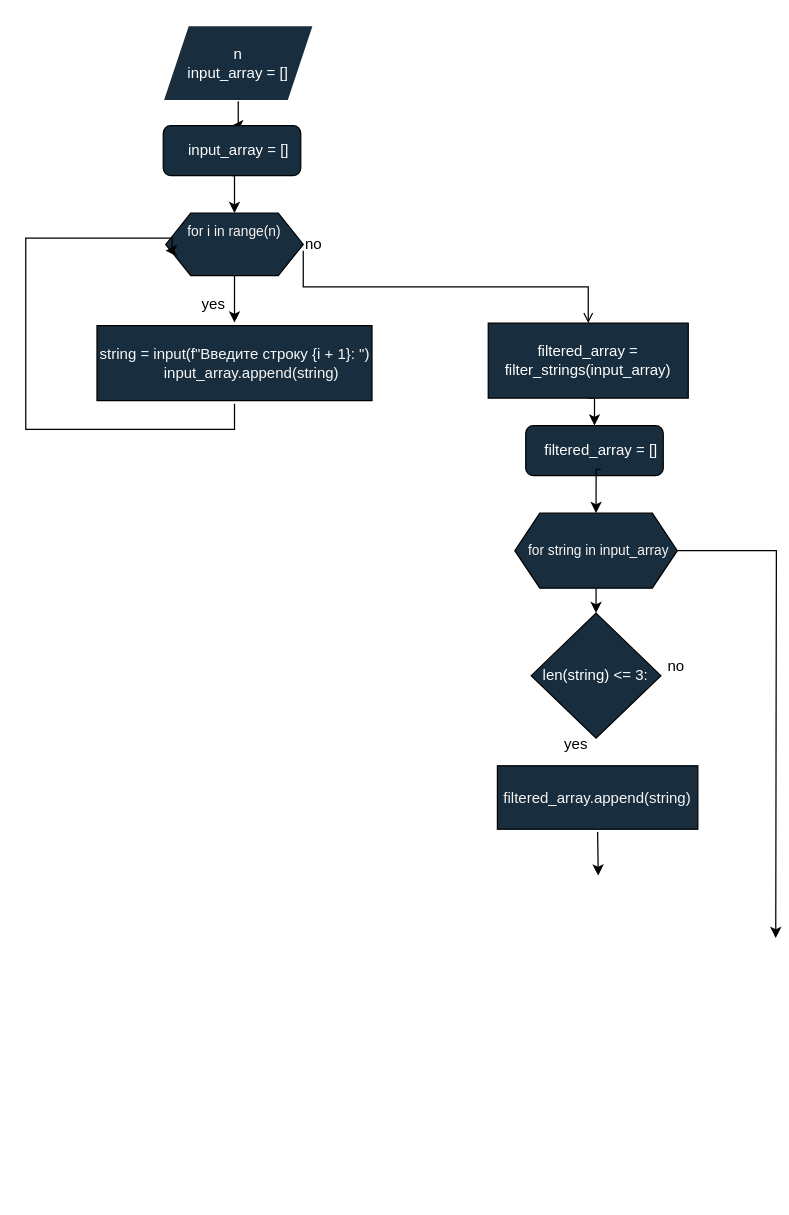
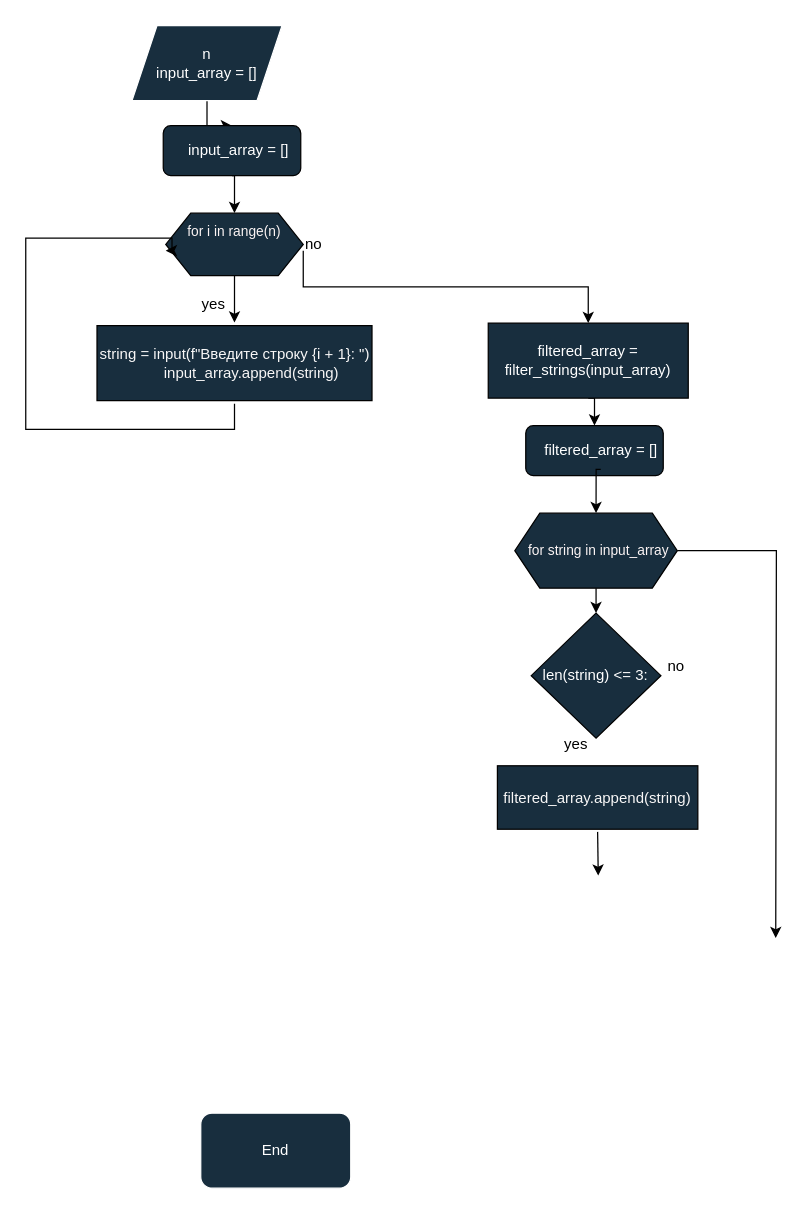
node "n input_array = []": moved (238, 63) -> (207, 63)
edge "for i in range(n)" -> "filtered_array = filter_strings(input_array)": arrowhead open -> classic
node "End": added
